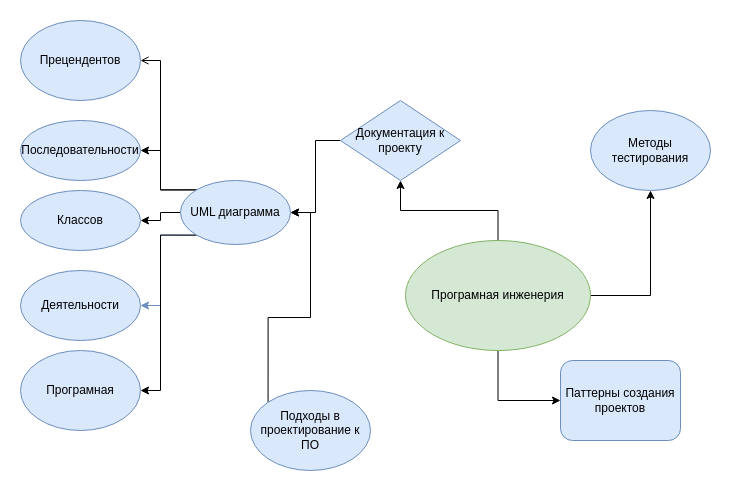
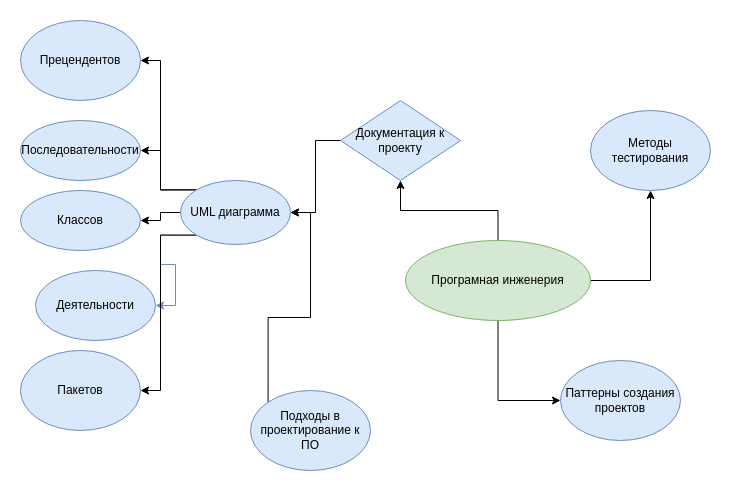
edge "UML диаграмма" -> "Прецендентов": arrowhead open -> classic
node "Програмная инженерия": size 185x110 -> 185x80
node "Деятельности": moved (81, 306) -> (96, 306)
node "Програмная": label "Програмная" -> "Пакетов"
node "Паттерны создания проектов": shape rounded rectangle -> ellipse
